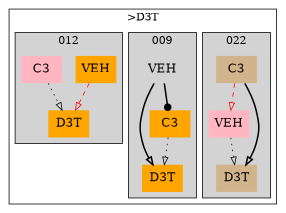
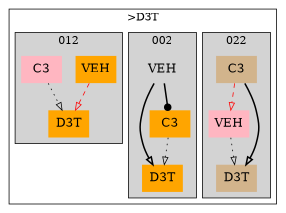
cluster "009": label "009" -> "002"
